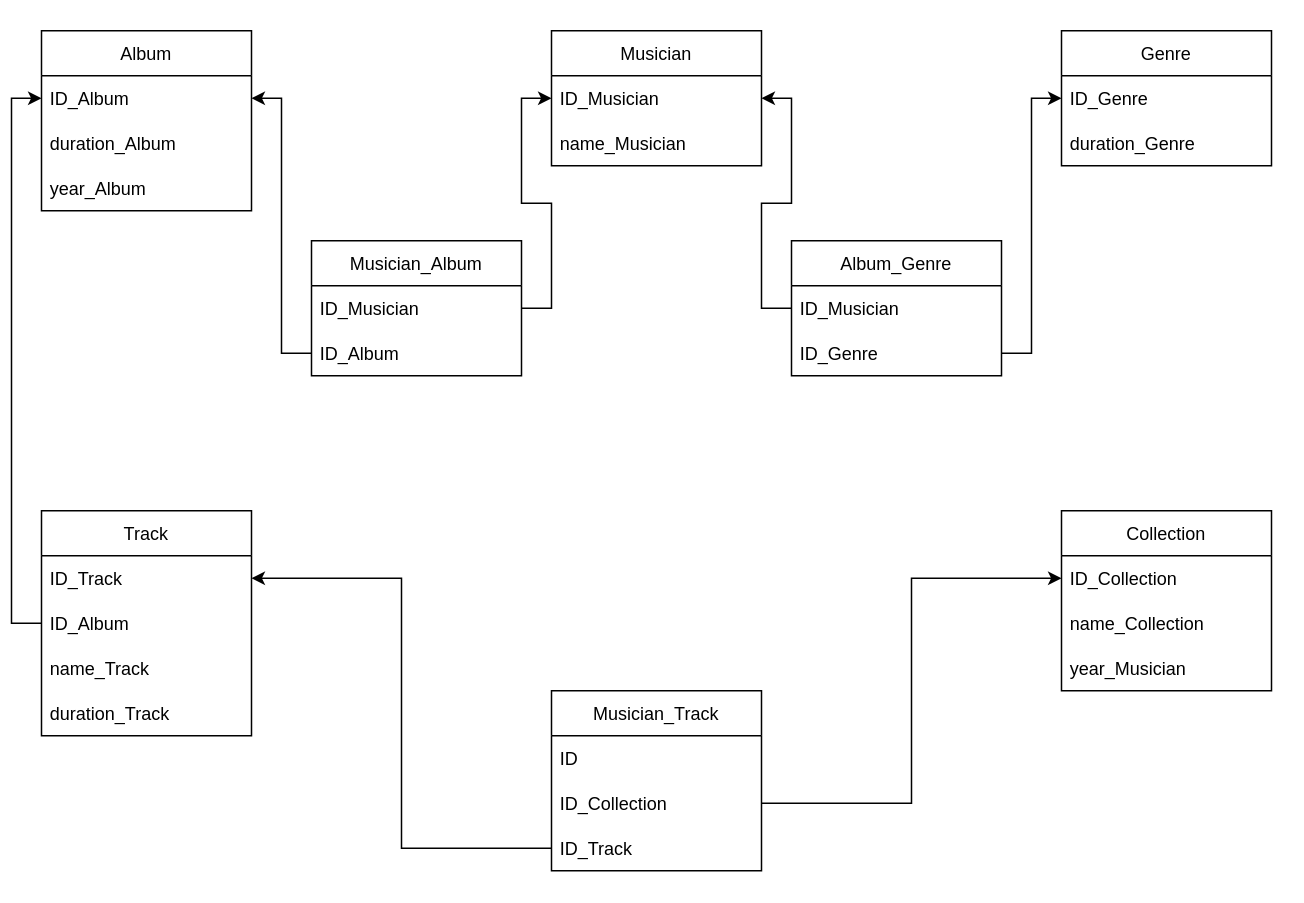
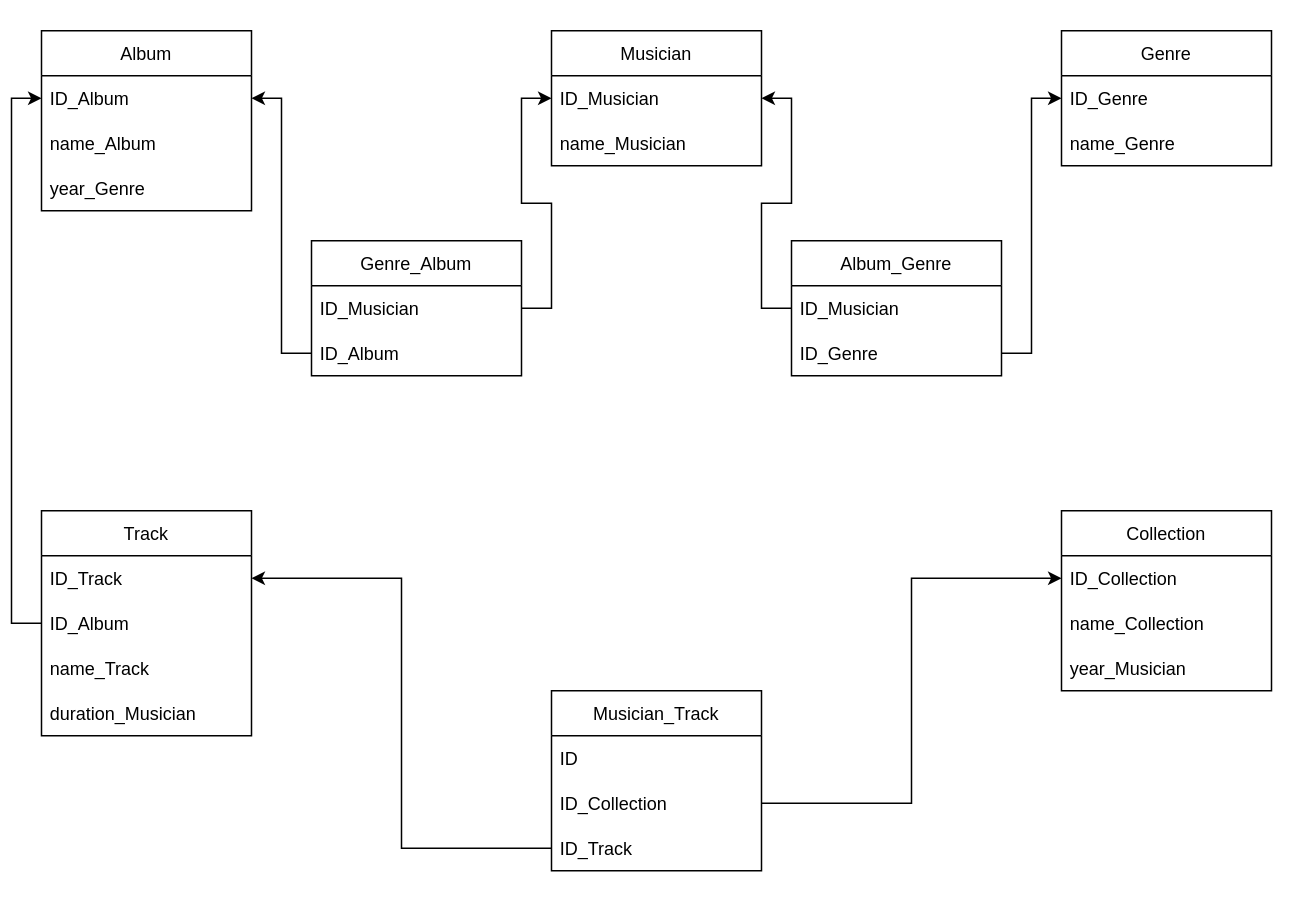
node "duration_Album": label "duration_Album" -> "name_Album"
node "duration_Genre": label "duration_Genre" -> "name_Genre"
node "year_Album": label "year_Album" -> "year_Genre"
node "Musician_Album": label "Musician_Album" -> "Genre_Album"
node "duration_Track": label "duration_Track" -> "duration_Musician"
